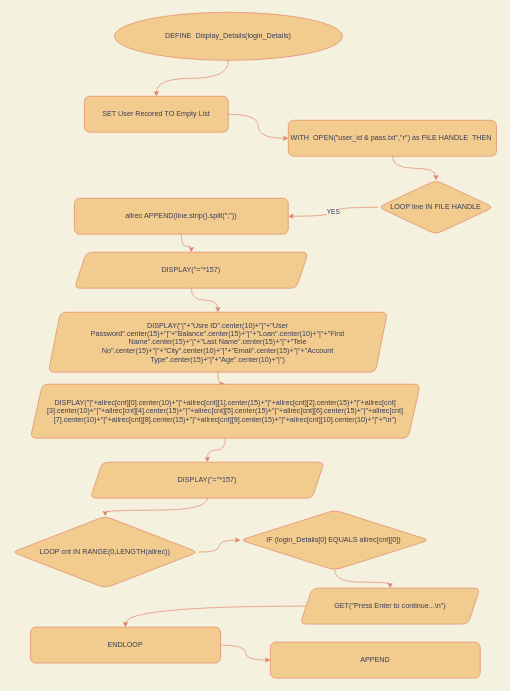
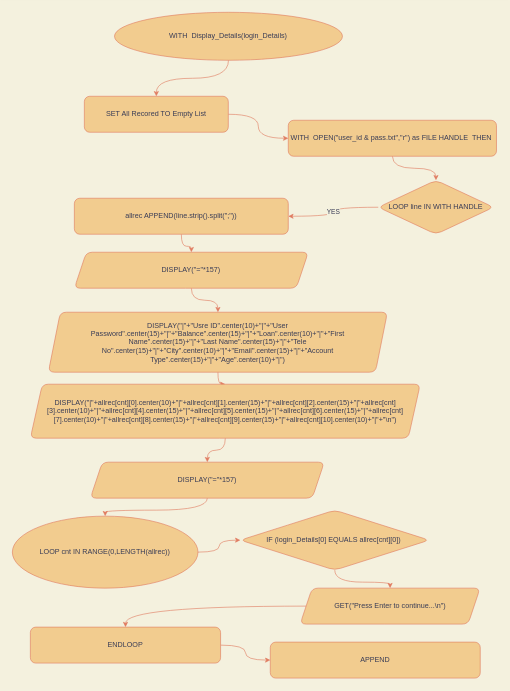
node "DEFINE Display_Details(login_Details)": label "DEFINE Display_Details(login_Details)" -> "WITH Display_Details(login_Details)"
node "SET User Recored TO Empty List": label "SET User Recored TO Empty List" -> "SET All Recored TO Empty List"
node "LOOP line IN FILE HANDLE": label "LOOP line IN FILE HANDLE" -> "LOOP line IN WITH HANDLE"
node "LOOP cnt IN RANGE(0,LENGTH(allrec))": shape diamond -> ellipse
